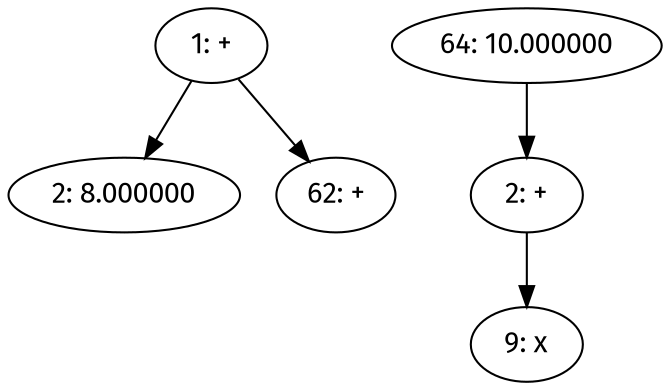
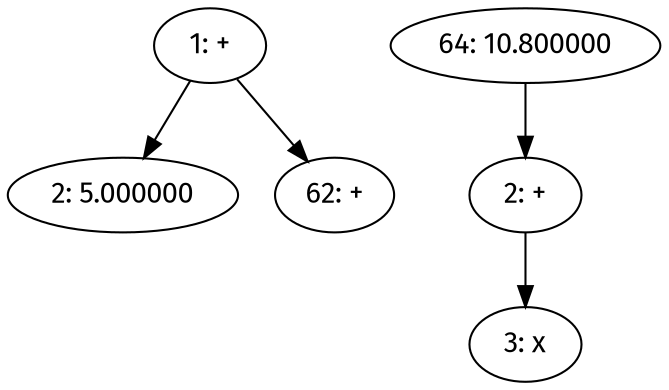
node "64: 10.000000": label "64: 10.000000" -> "64: 10.800000"
node "2: 8.000000": label "2: 8.000000" -> "2: 5.000000"
node "9: x": label "9: x" -> "3: x"
